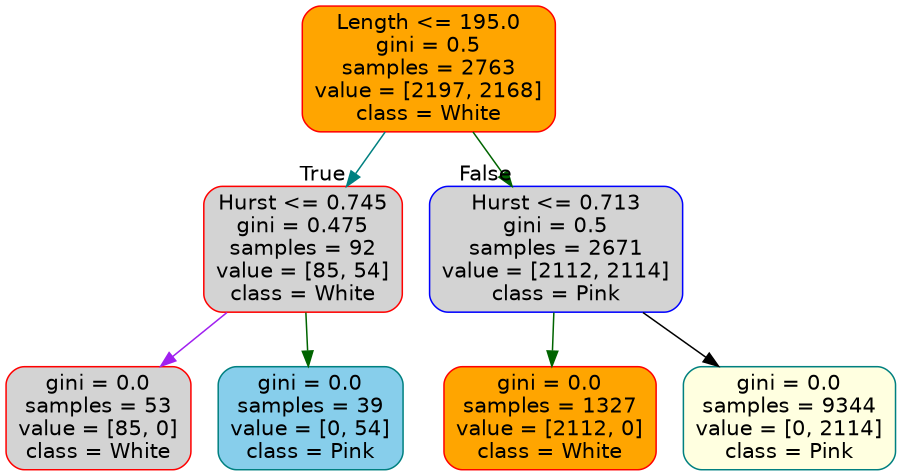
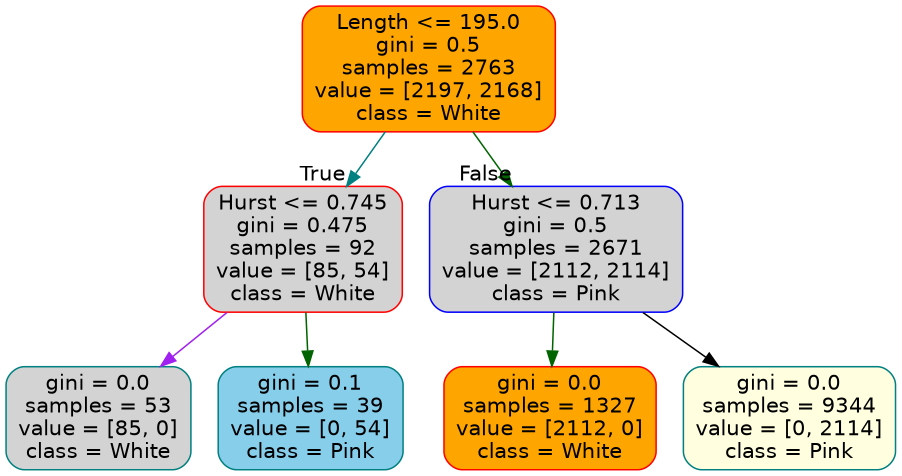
node "gini = 0.0 samples = 53 value = [85, 0] class = White": color red -> teal
node "gini = 0.0 samples = 39 value = [0, 54] class = Pink": label "gini = 0.0 samples = 39 value = [0, 54] class = Pink" -> "gini = 0.1 samples = 39 value = [0, 54] class = Pink"
